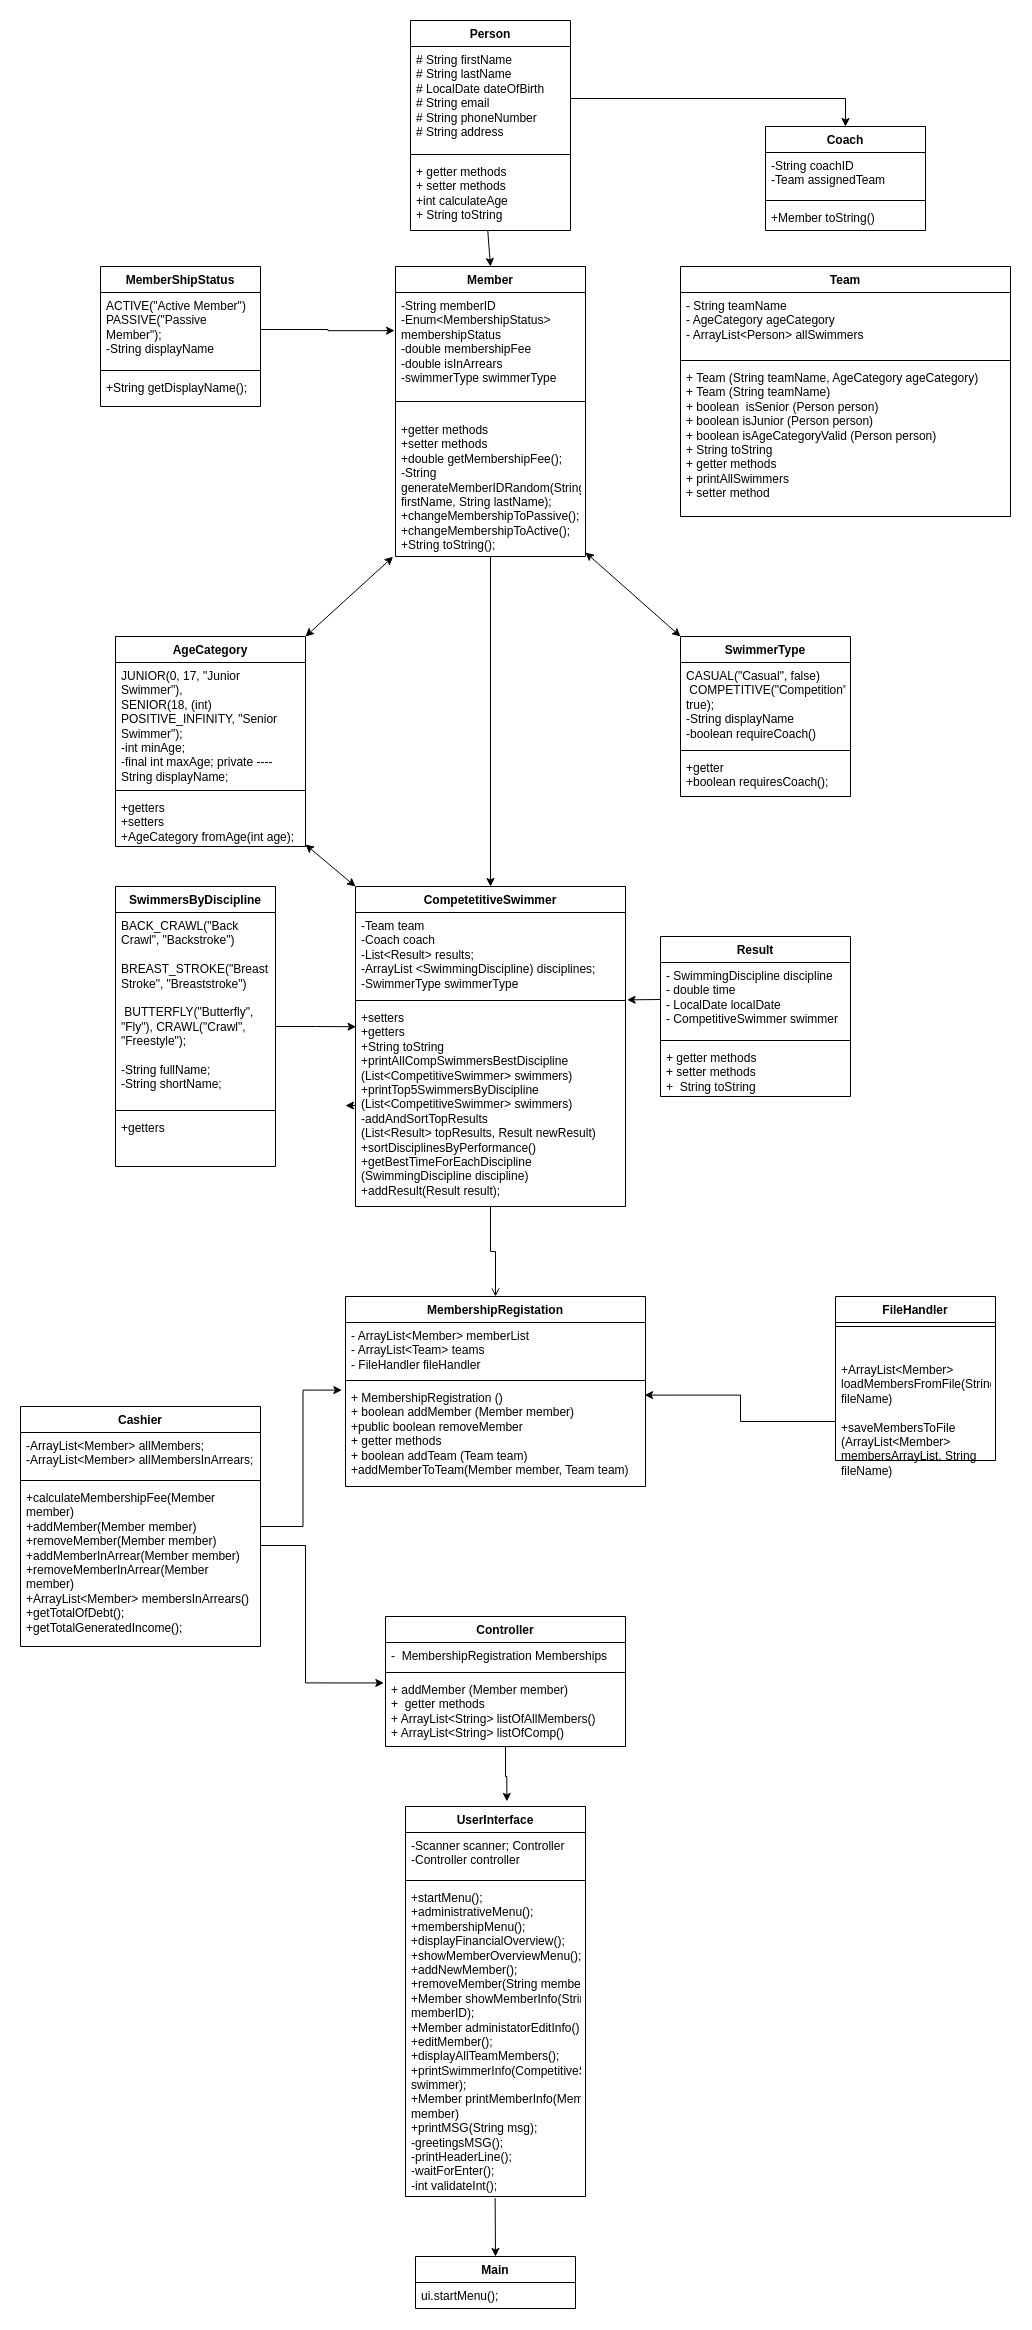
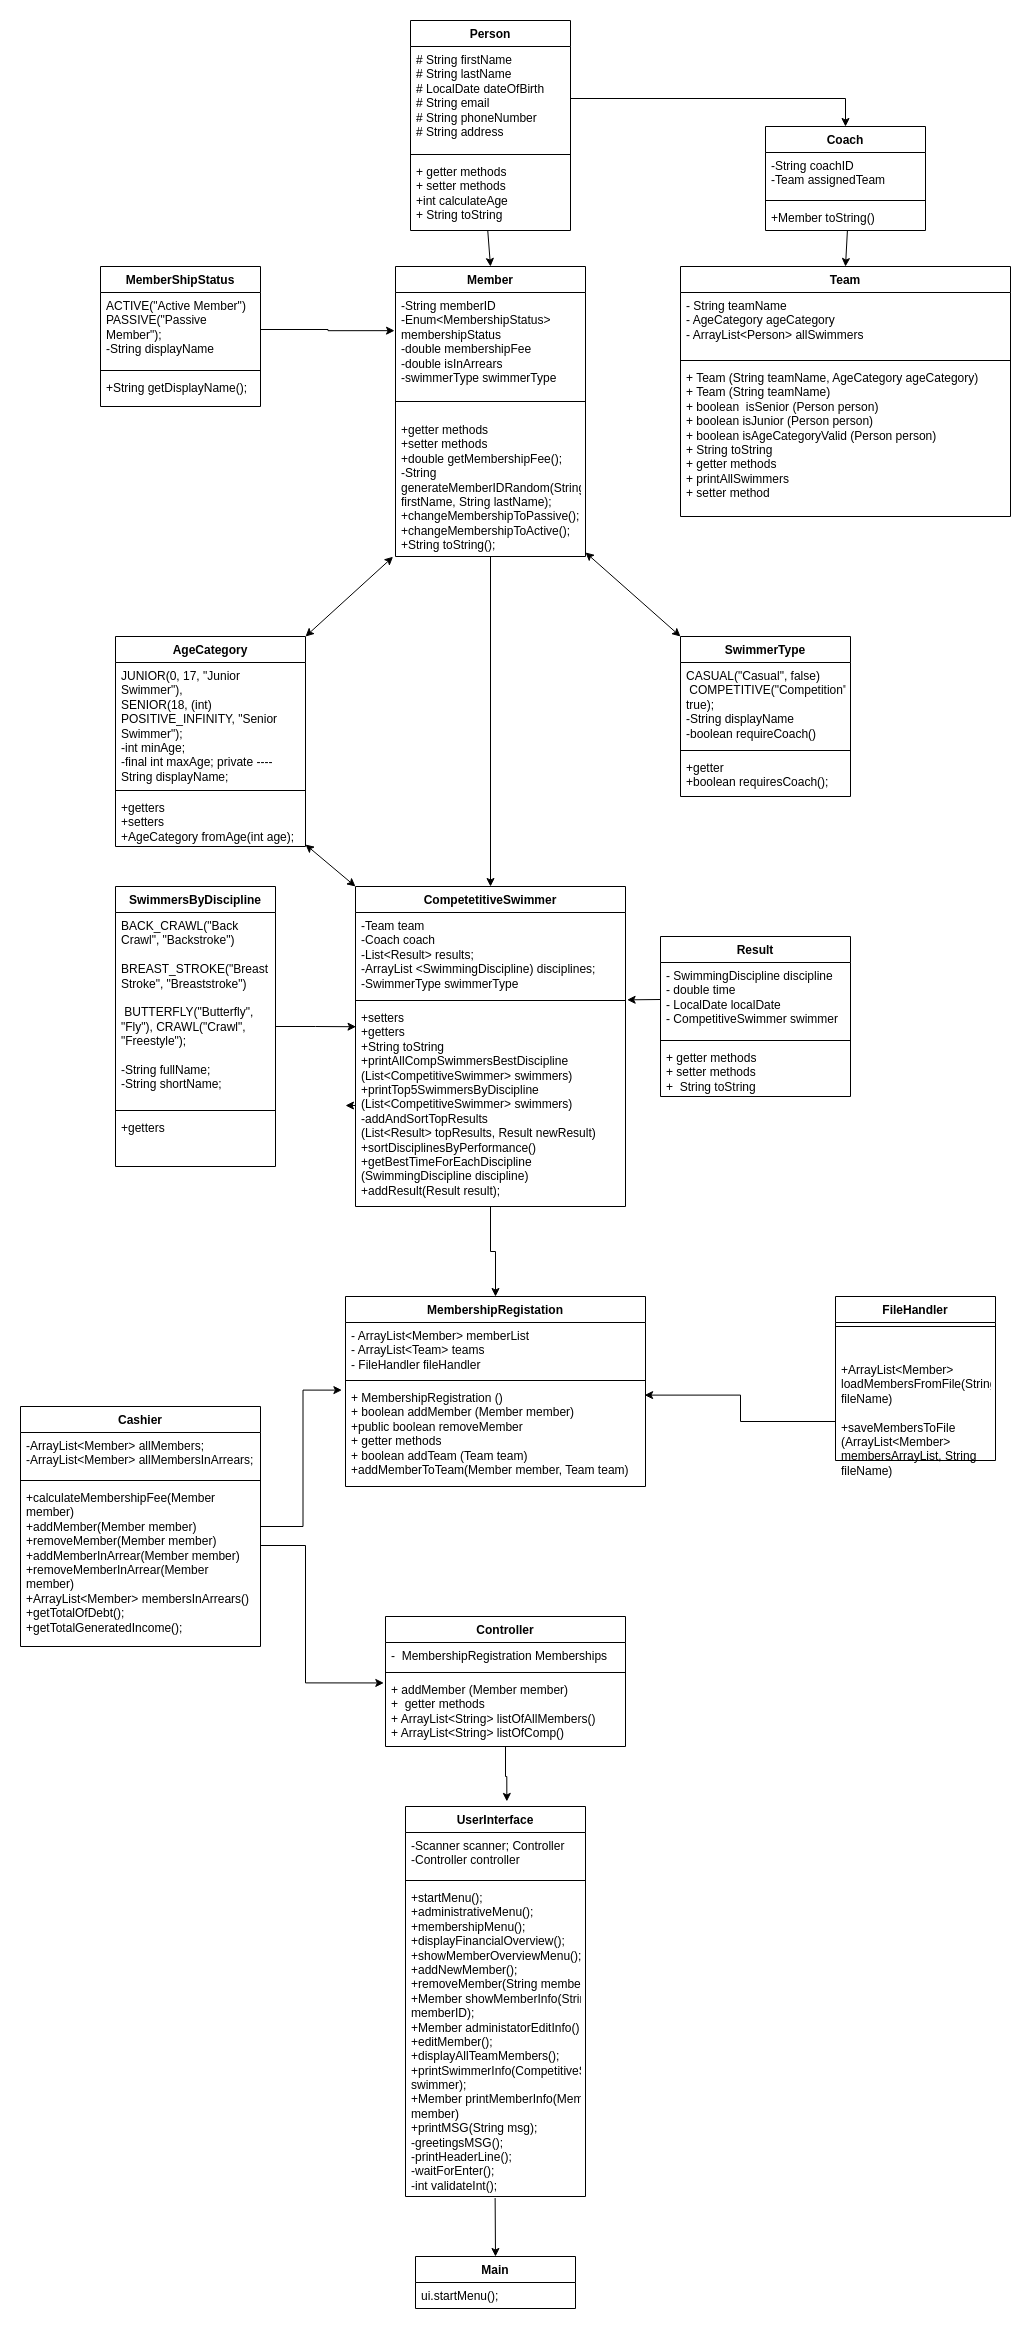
edge "+Member toString()" -> "Team": added
edge "CompetetitiveSwimmer" -> "MembershipRegistation": arrowhead open -> classic
